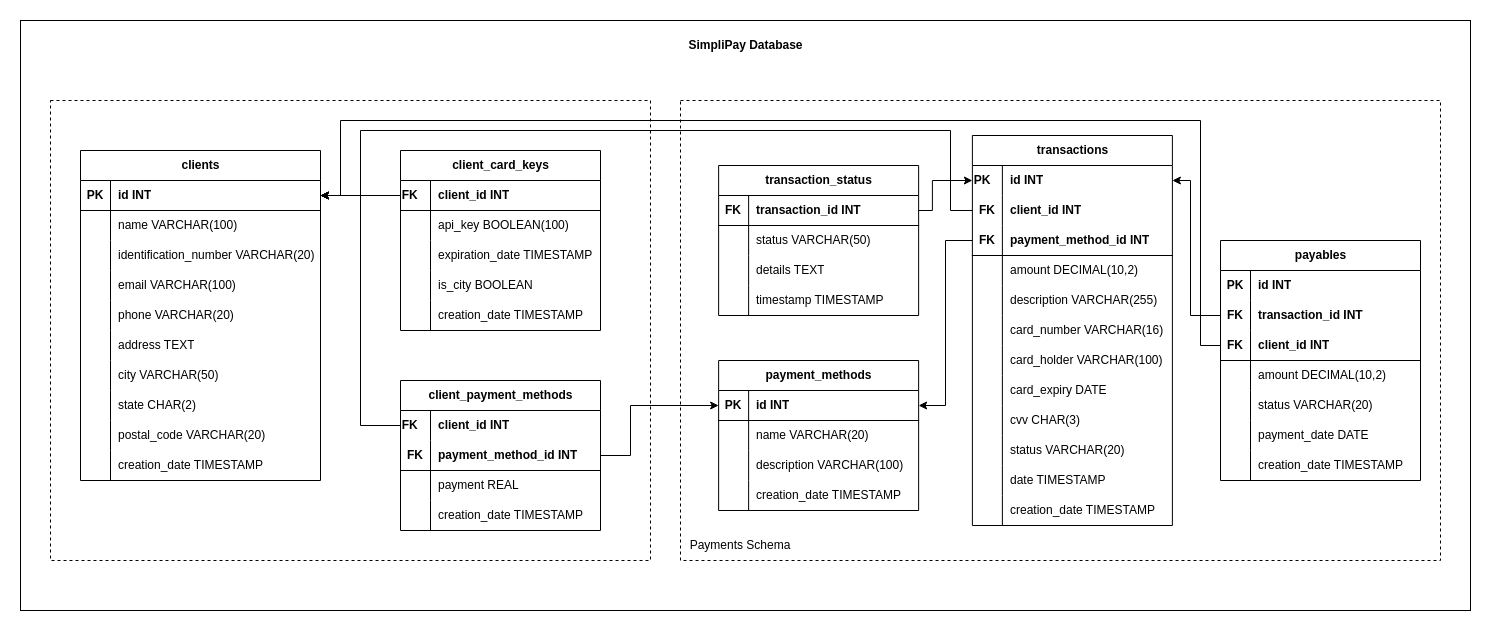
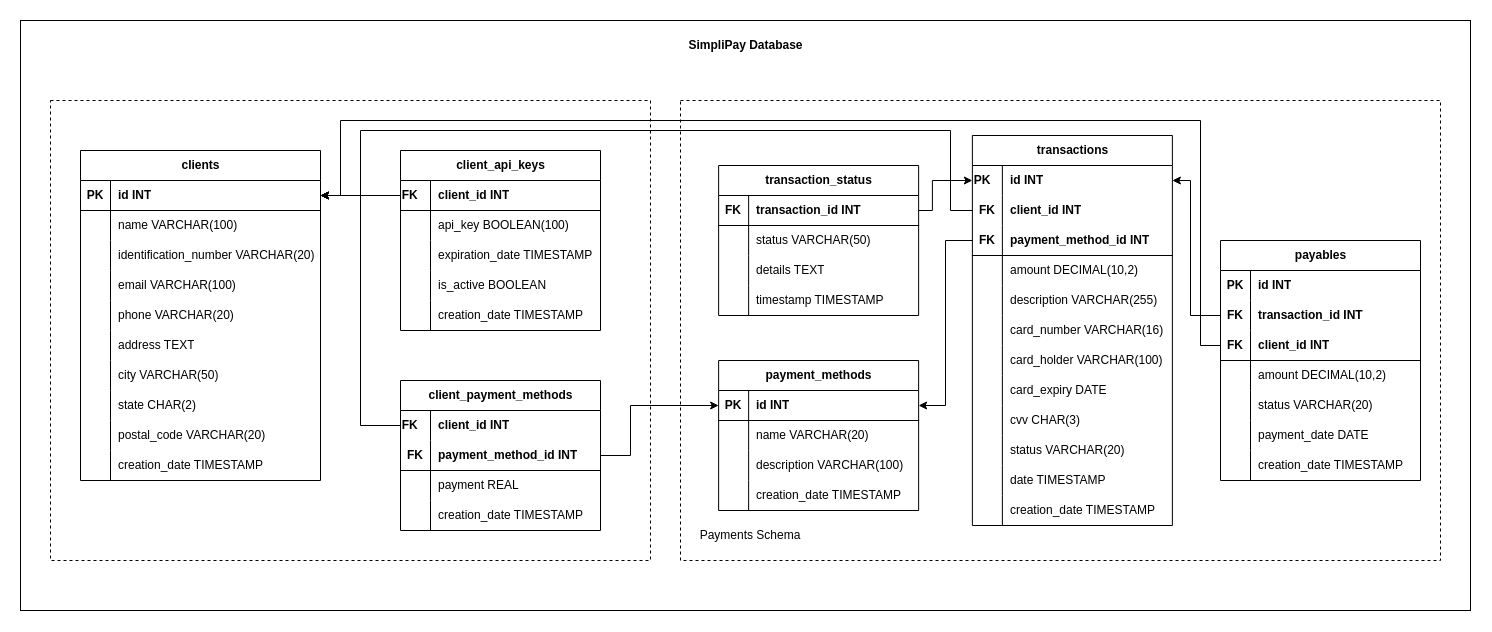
node "client_card_keys": label "client_card_keys" -> "client_api_keys"
node "is_city BOOLEAN": label "is_city BOOLEAN" -> "is_active BOOLEAN"
node "Payments Schema": moved (741, 546) -> (751, 536)
